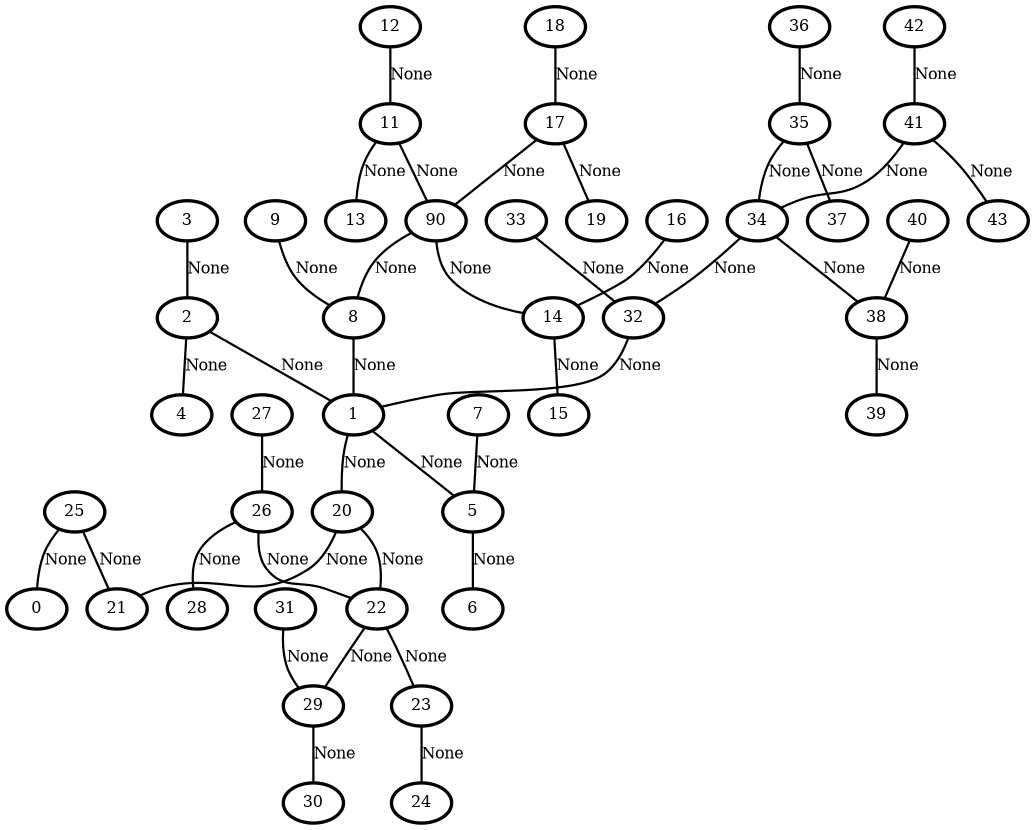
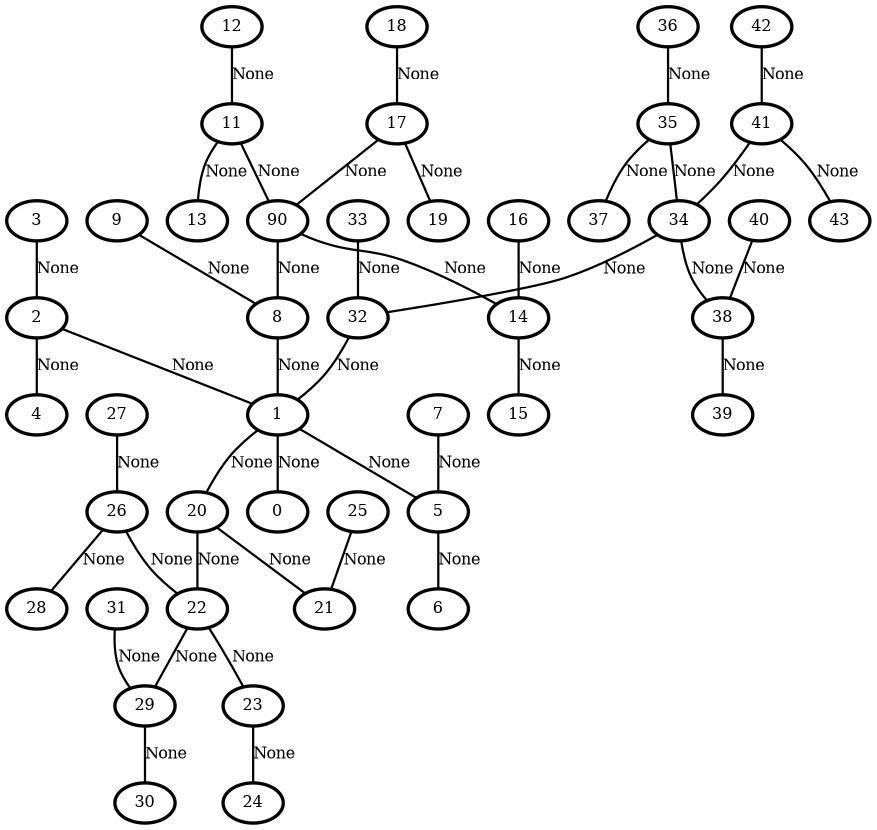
edge "25" -- "0": now "1" -- "0"
